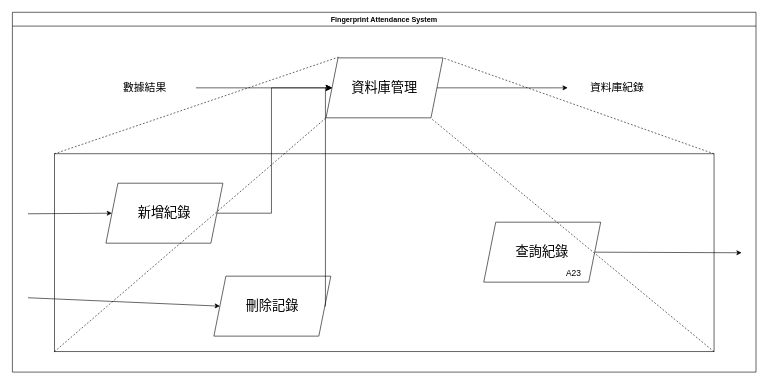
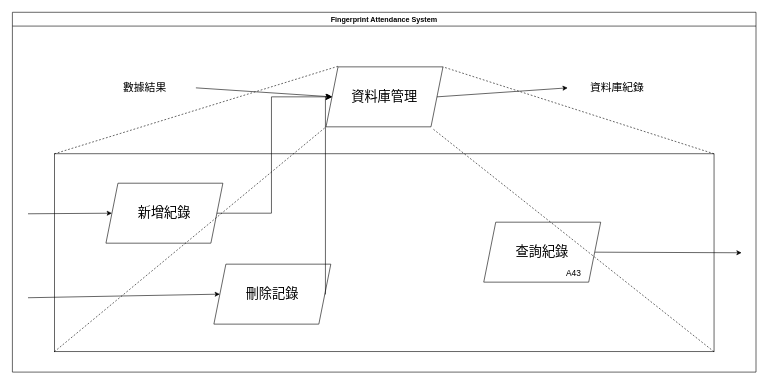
node "資料庫管理": moved (385, 88) -> (385, 97)
node "A23": label "A23" -> "A43"
node "刪除記錄": moved (272, 306) -> (272, 294)
